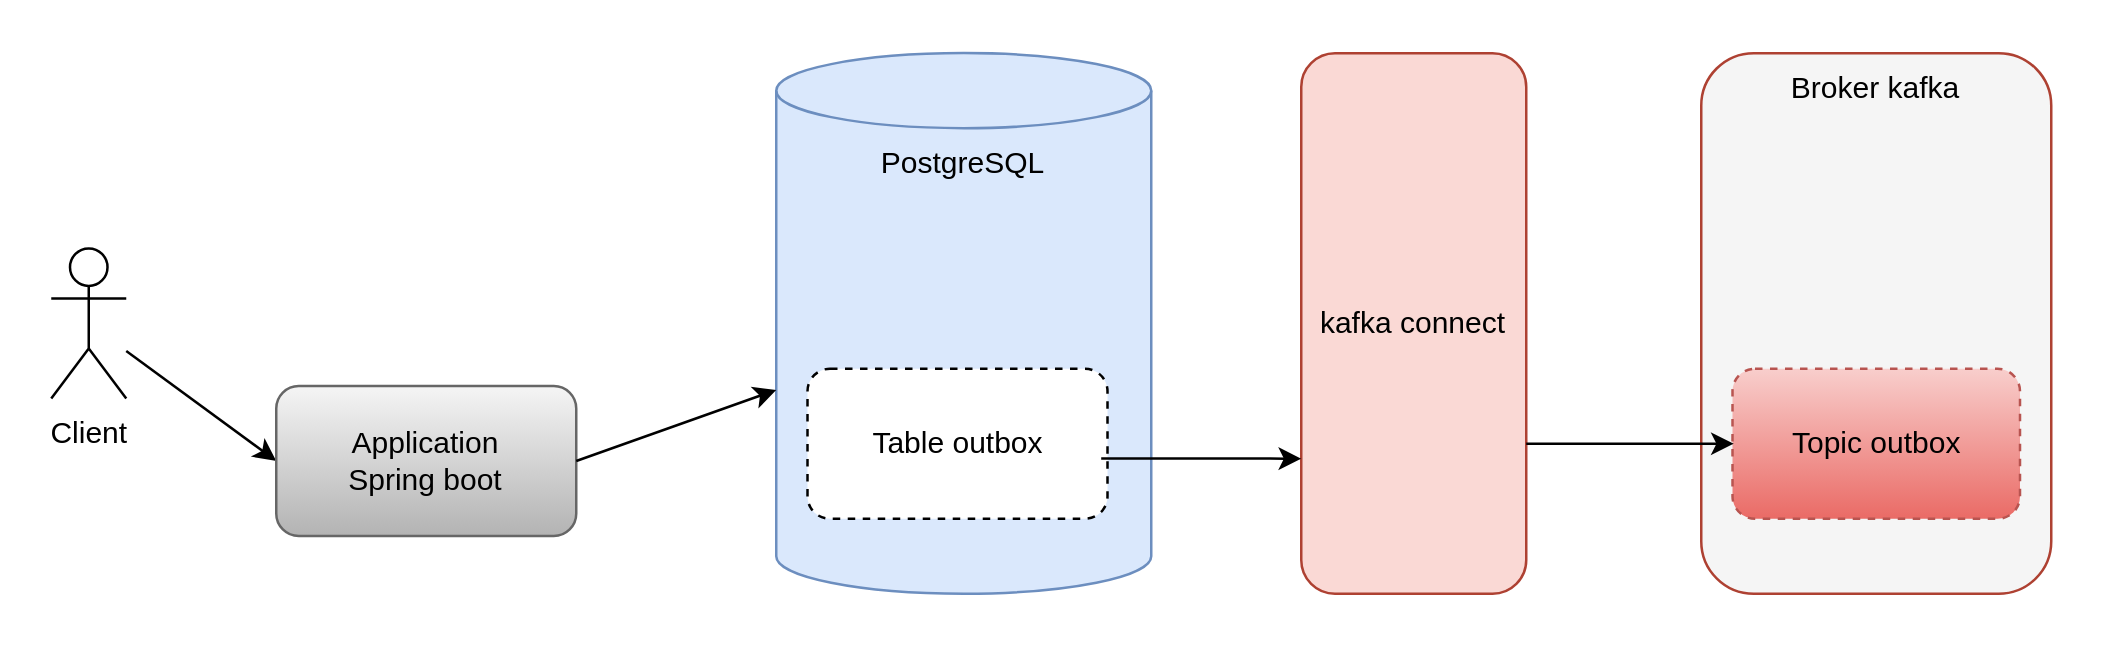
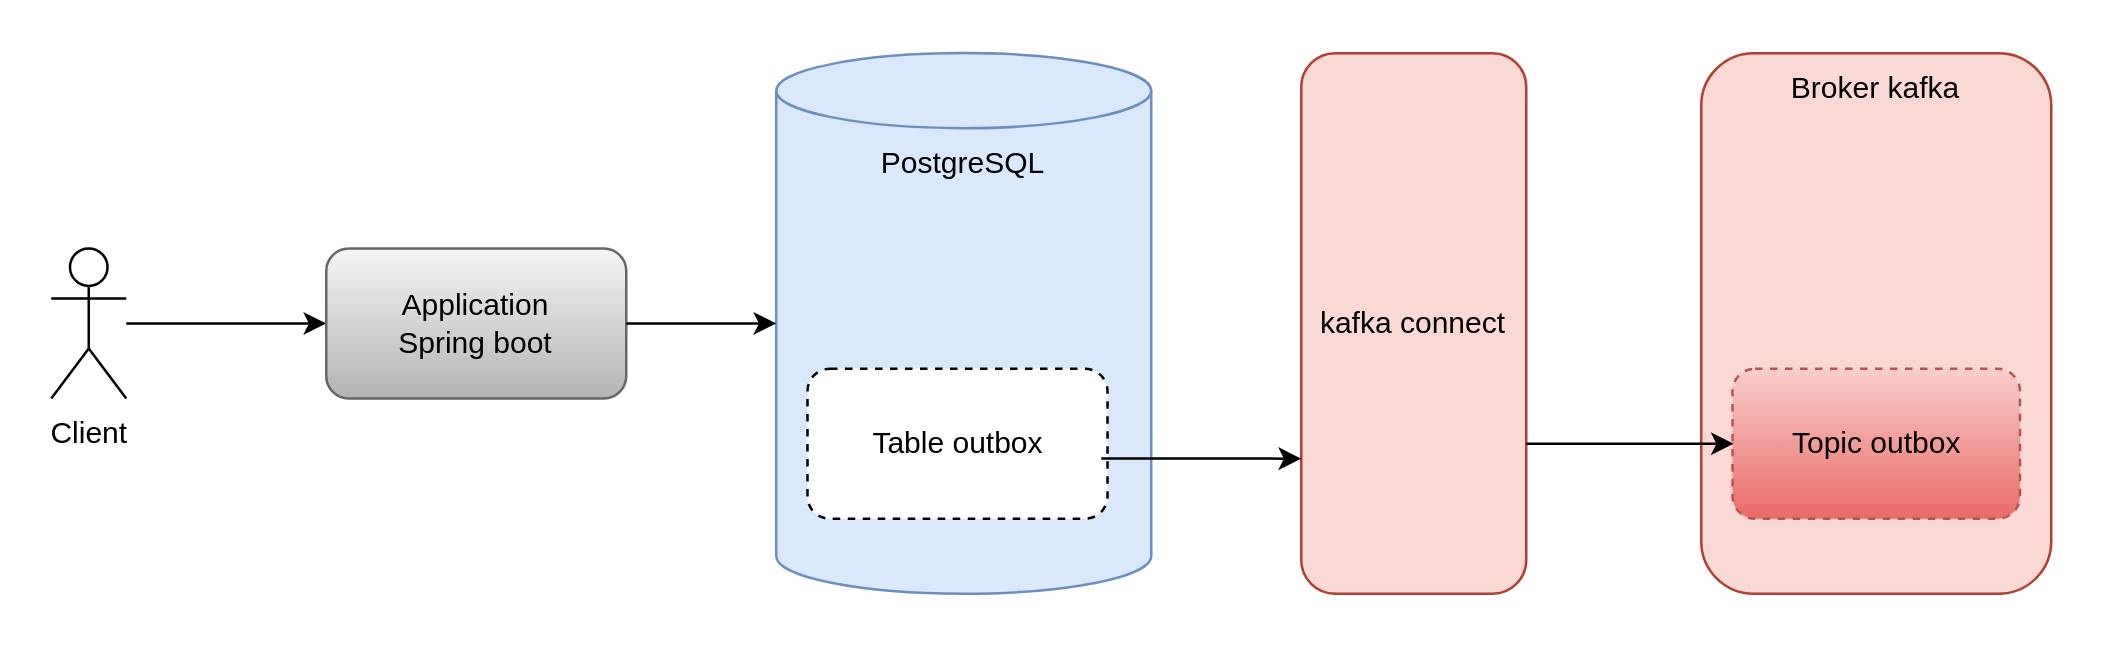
node "Broker kafka": fillcolor #f5f5f5 -> #fad9d5
node "Application Spring boot": moved (426, 461) -> (476, 323)
